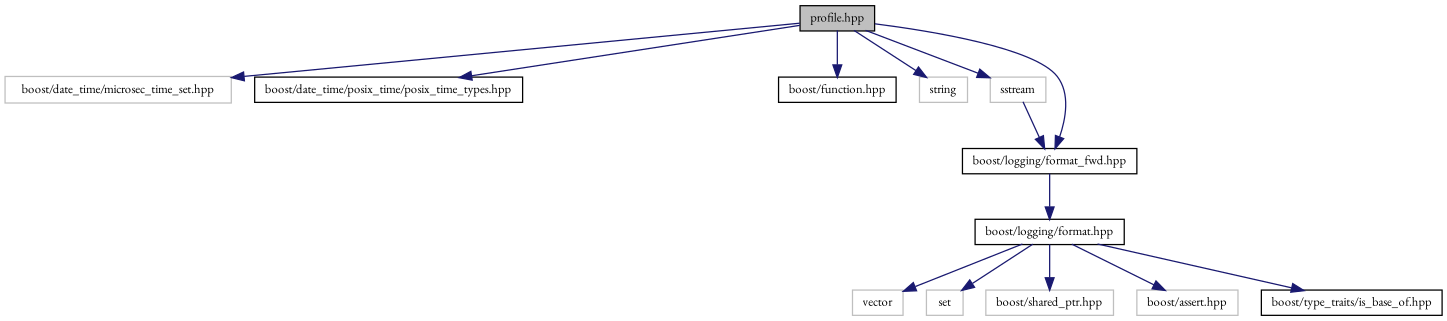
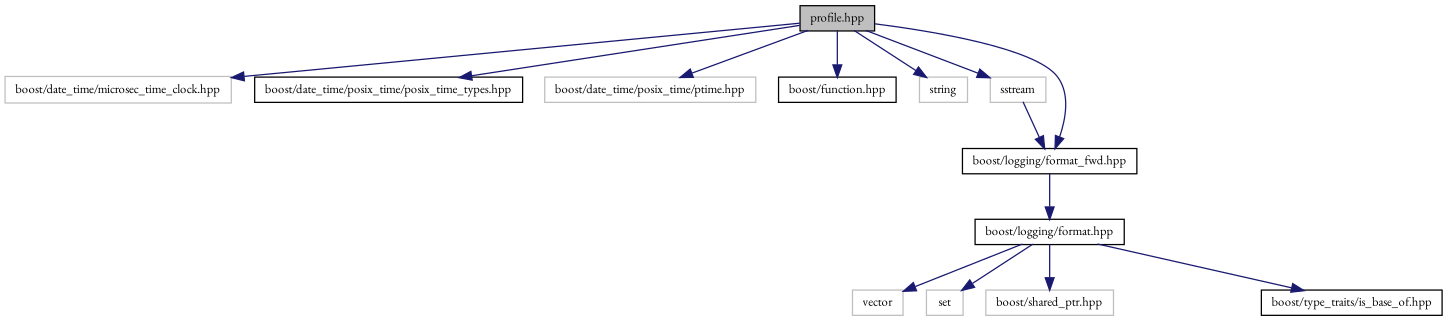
node "boost/date_time/microsec_time_set.hpp": label "boost/date_time/microsec_time_set.hpp" -> "boost/date_time/microsec_time_clock.hpp"
node "boost/date_time/posix_time/ptime.hpp": added
node "boost/assert.hpp": removed
